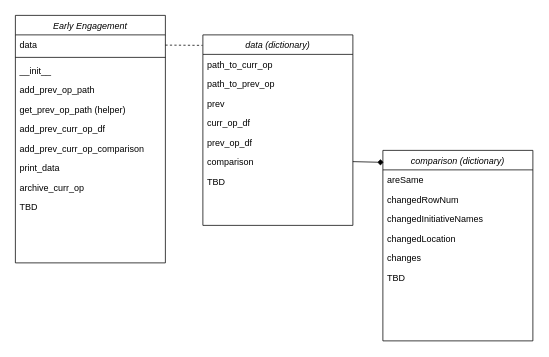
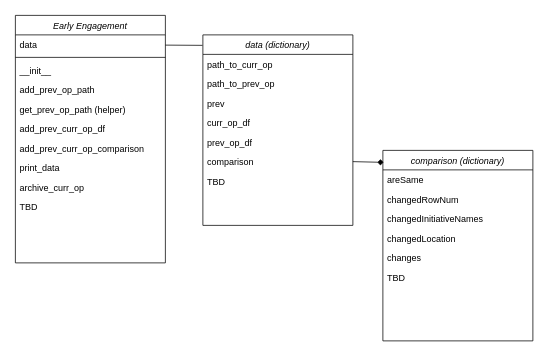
edge "data" -- "data (dictionary)": style dashed -> solid
